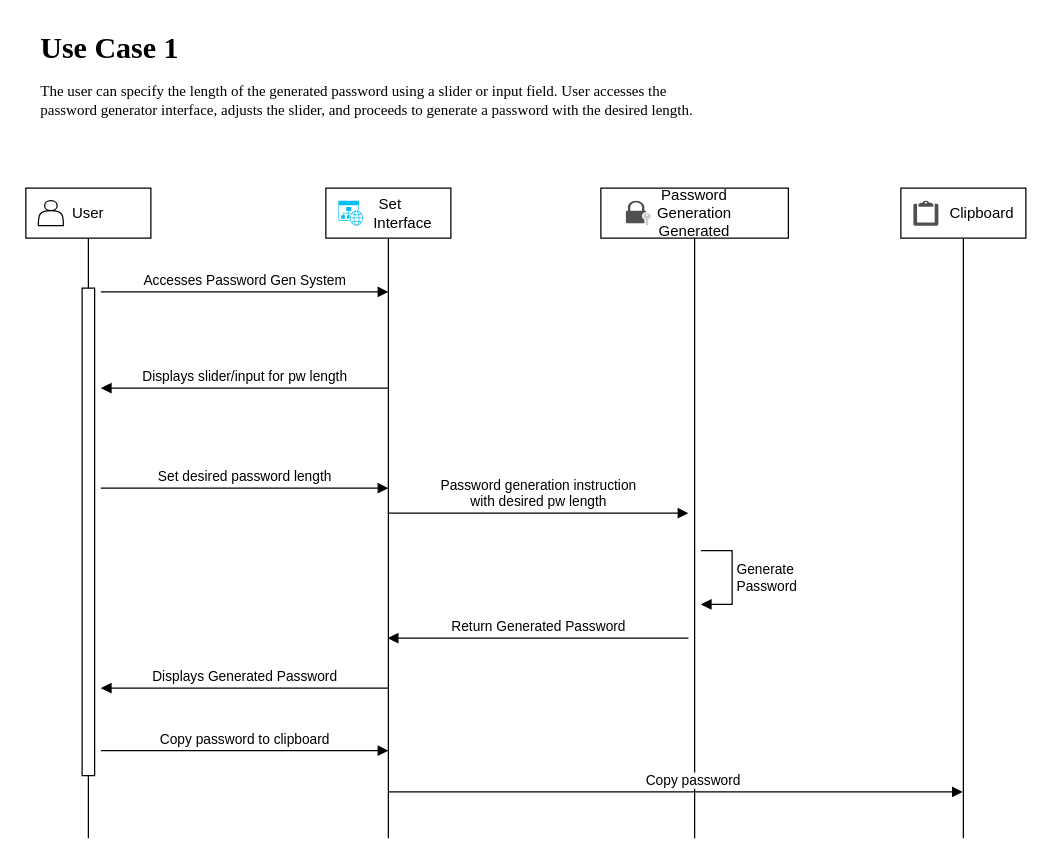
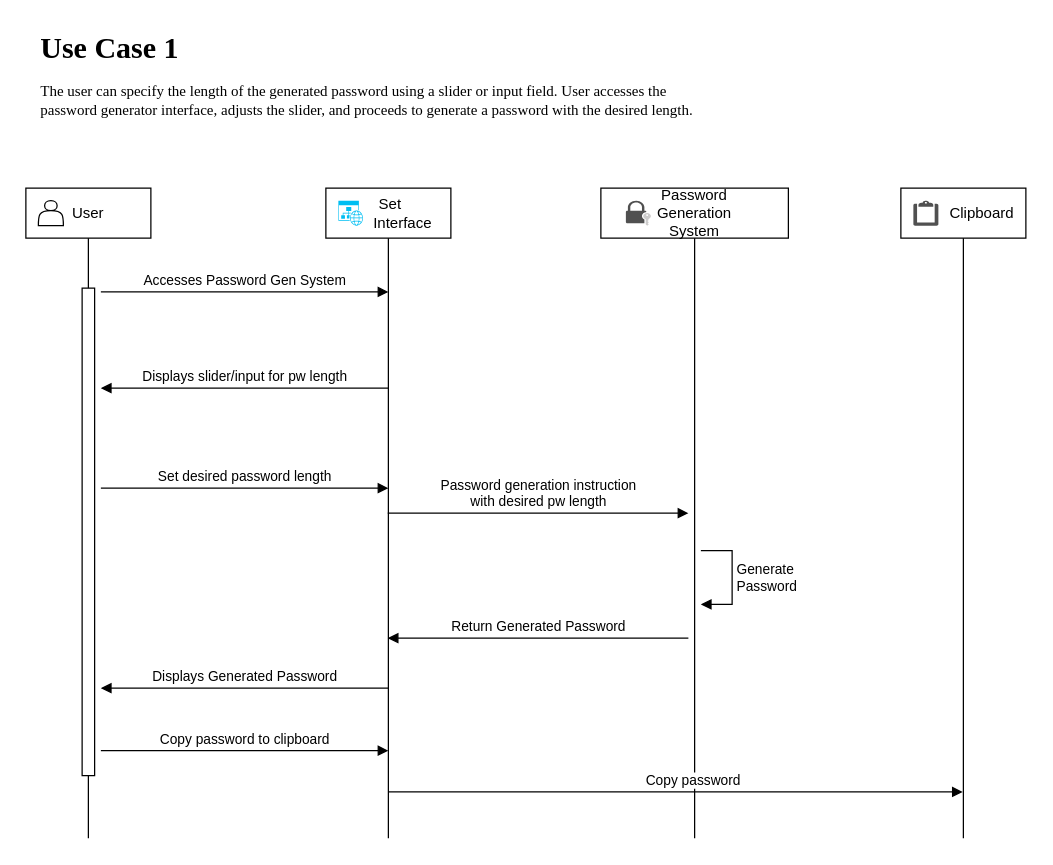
node "Password Generation Generated": label "Password Generation Generated" -> "Password Generation System"
